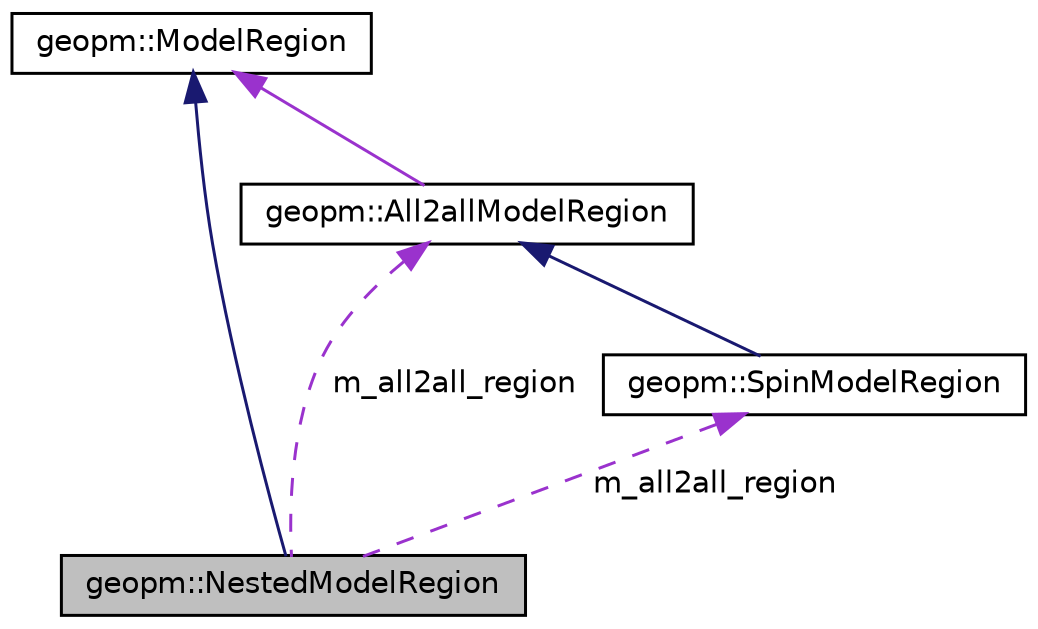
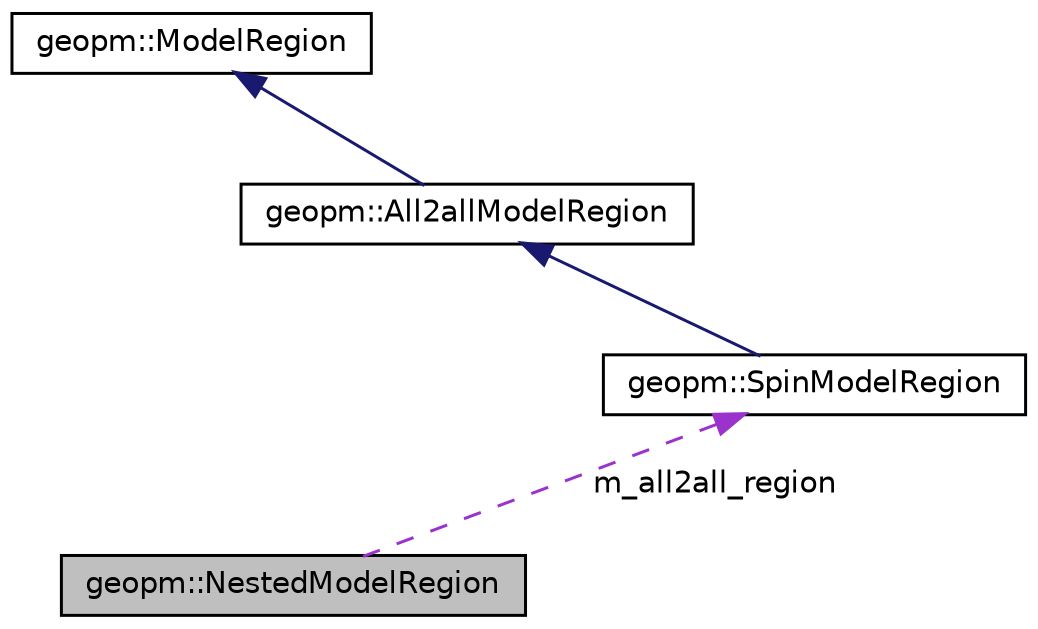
edge "geopm::All2allModelRegion" -> "geopm::ModelRegion": color darkorchid3 -> midnightblue
edge "geopm::NestedModelRegion" -> "geopm::ModelRegion": removed
edge "geopm::NestedModelRegion" -> "geopm::All2allModelRegion": removed, label "m_all2all_region"
